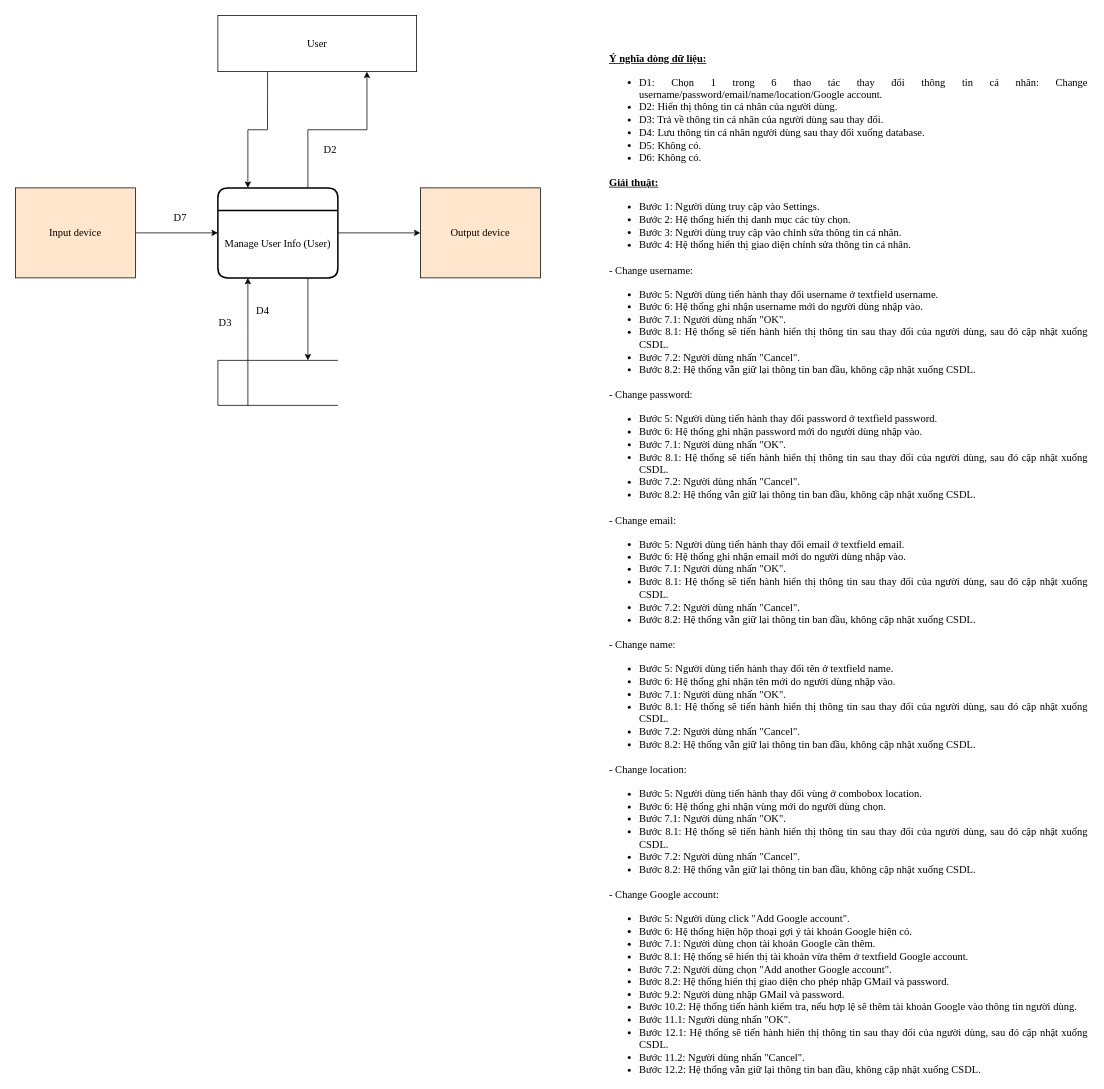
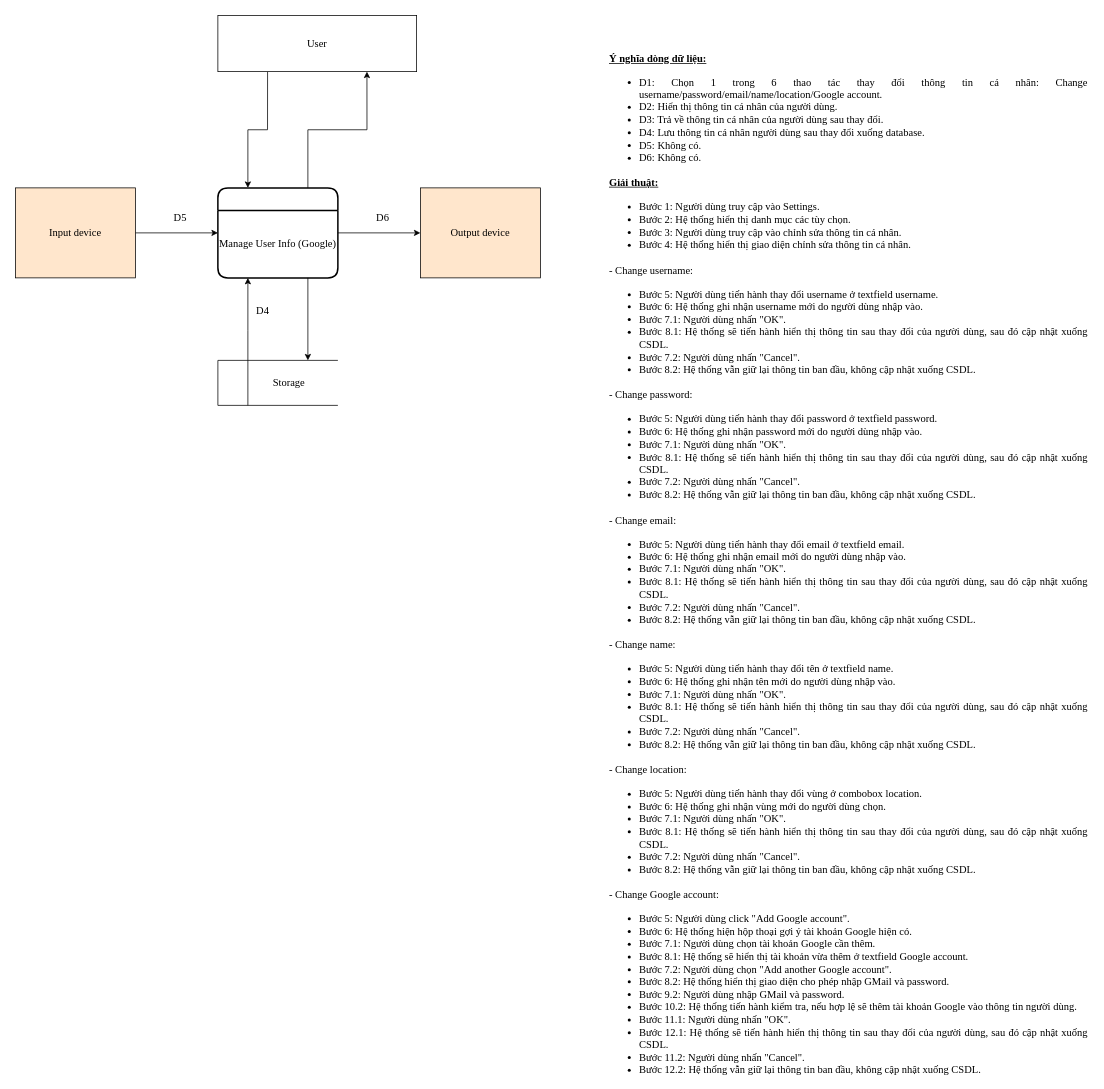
node "D2": removed
node "D7": label "D7" -> "D5"
node "D6": added
node "Manage User Info (User)": label "Manage User Info (User)" -> "Manage User Info (Google)"
node "D3": removed
node "Storage": added
